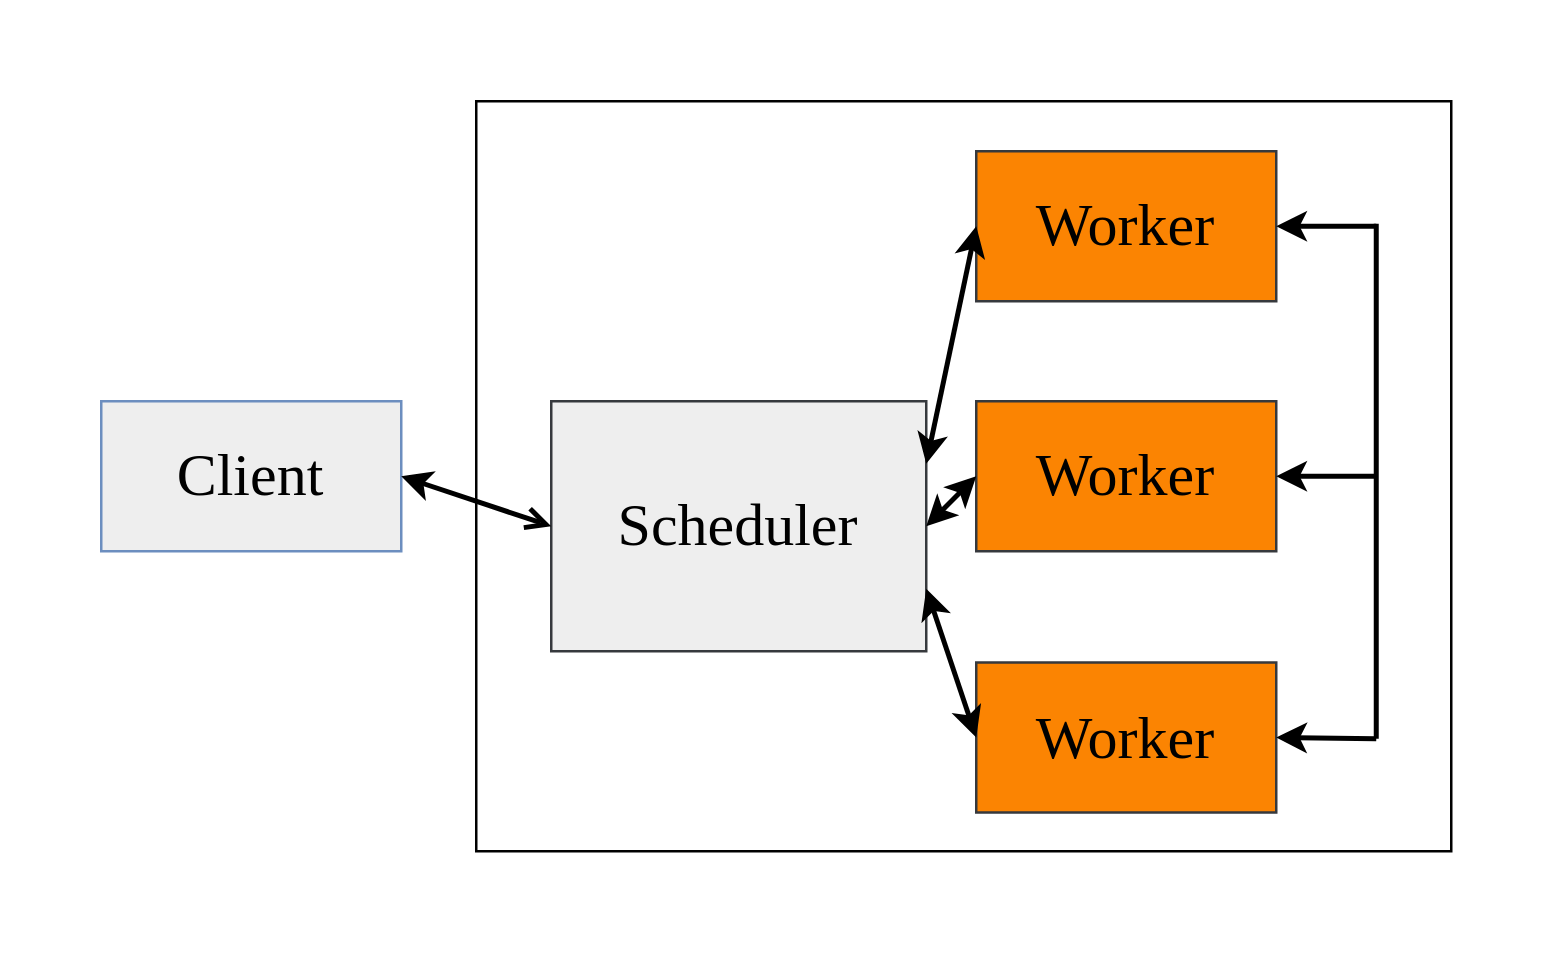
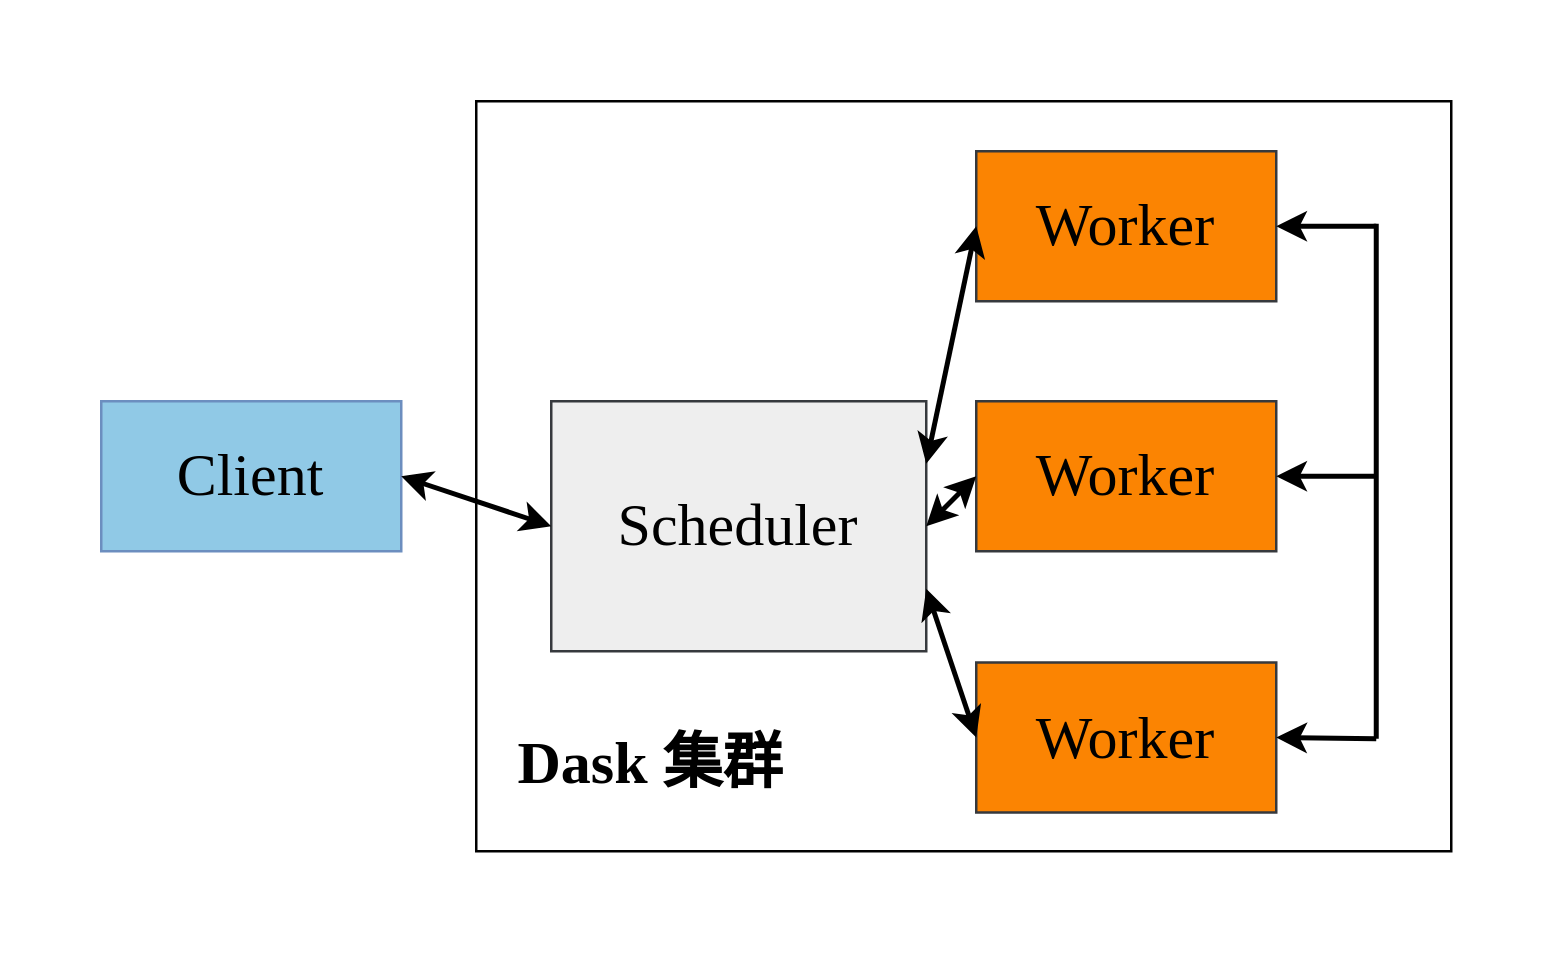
node "Client": fillcolor #eeeeee -> #90c9e6
edge "Client" -- "Scheduler": arrowhead open -> classic
node "Dask 集群": added
